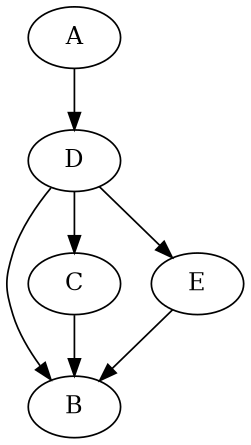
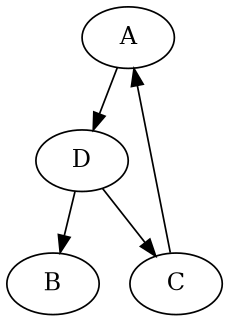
node "E": removed
edge "C" -> "B": now "C" -> "A"
